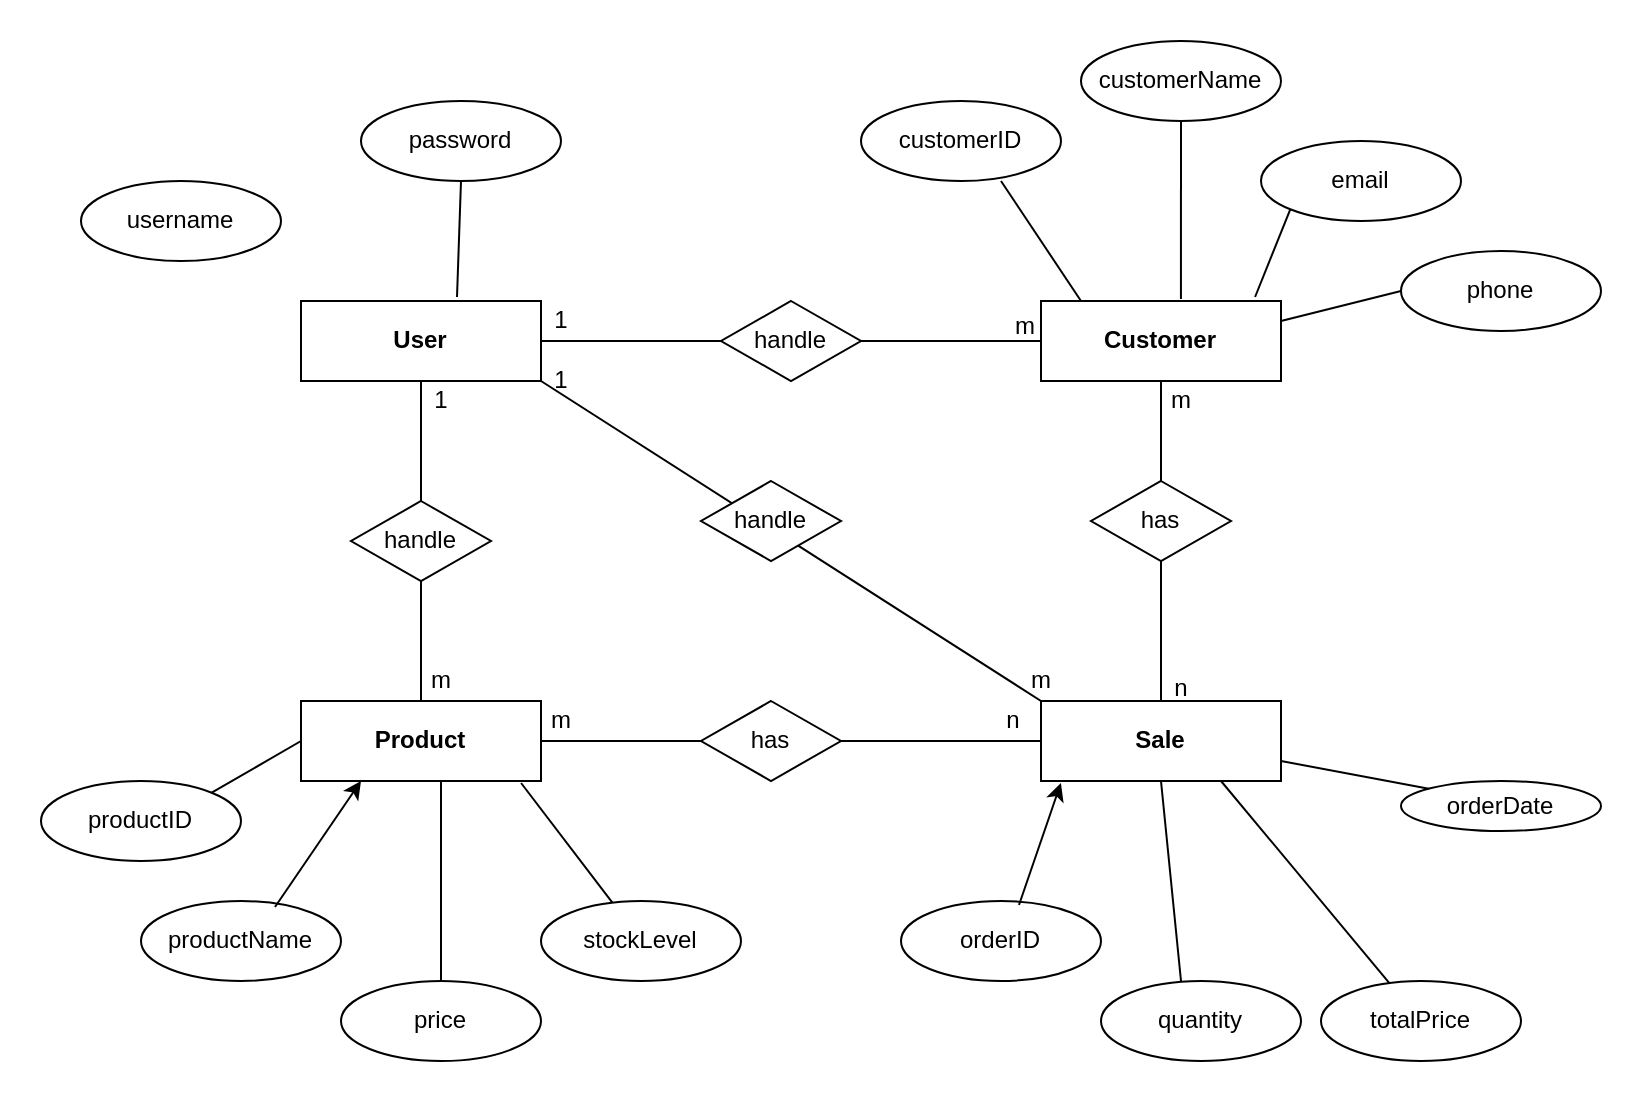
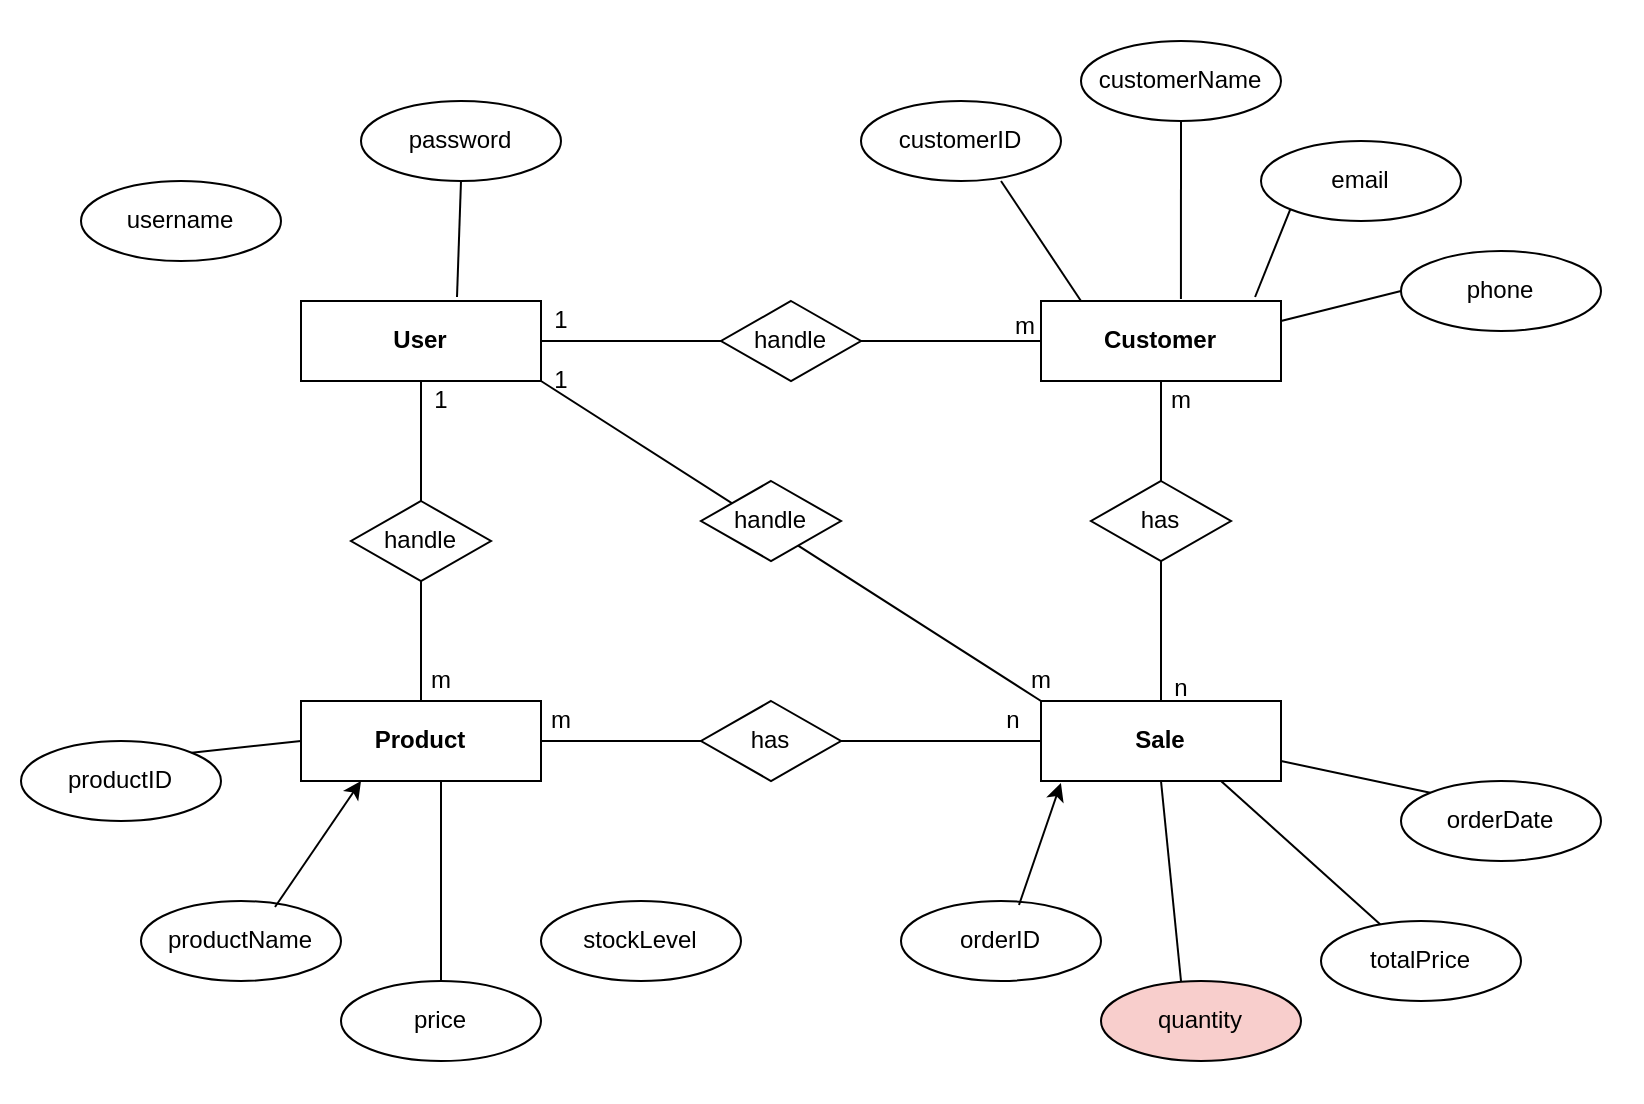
node "orderDate": size 200x50 -> 200x80
node "productID": moved (141, 821) -> (121, 781)
edge "Product" -- "stockLevel": removed
node "quantity": fillcolor #ffffff -> #f8cecc
node "totalPrice": moved (1421, 1021) -> (1421, 961)
